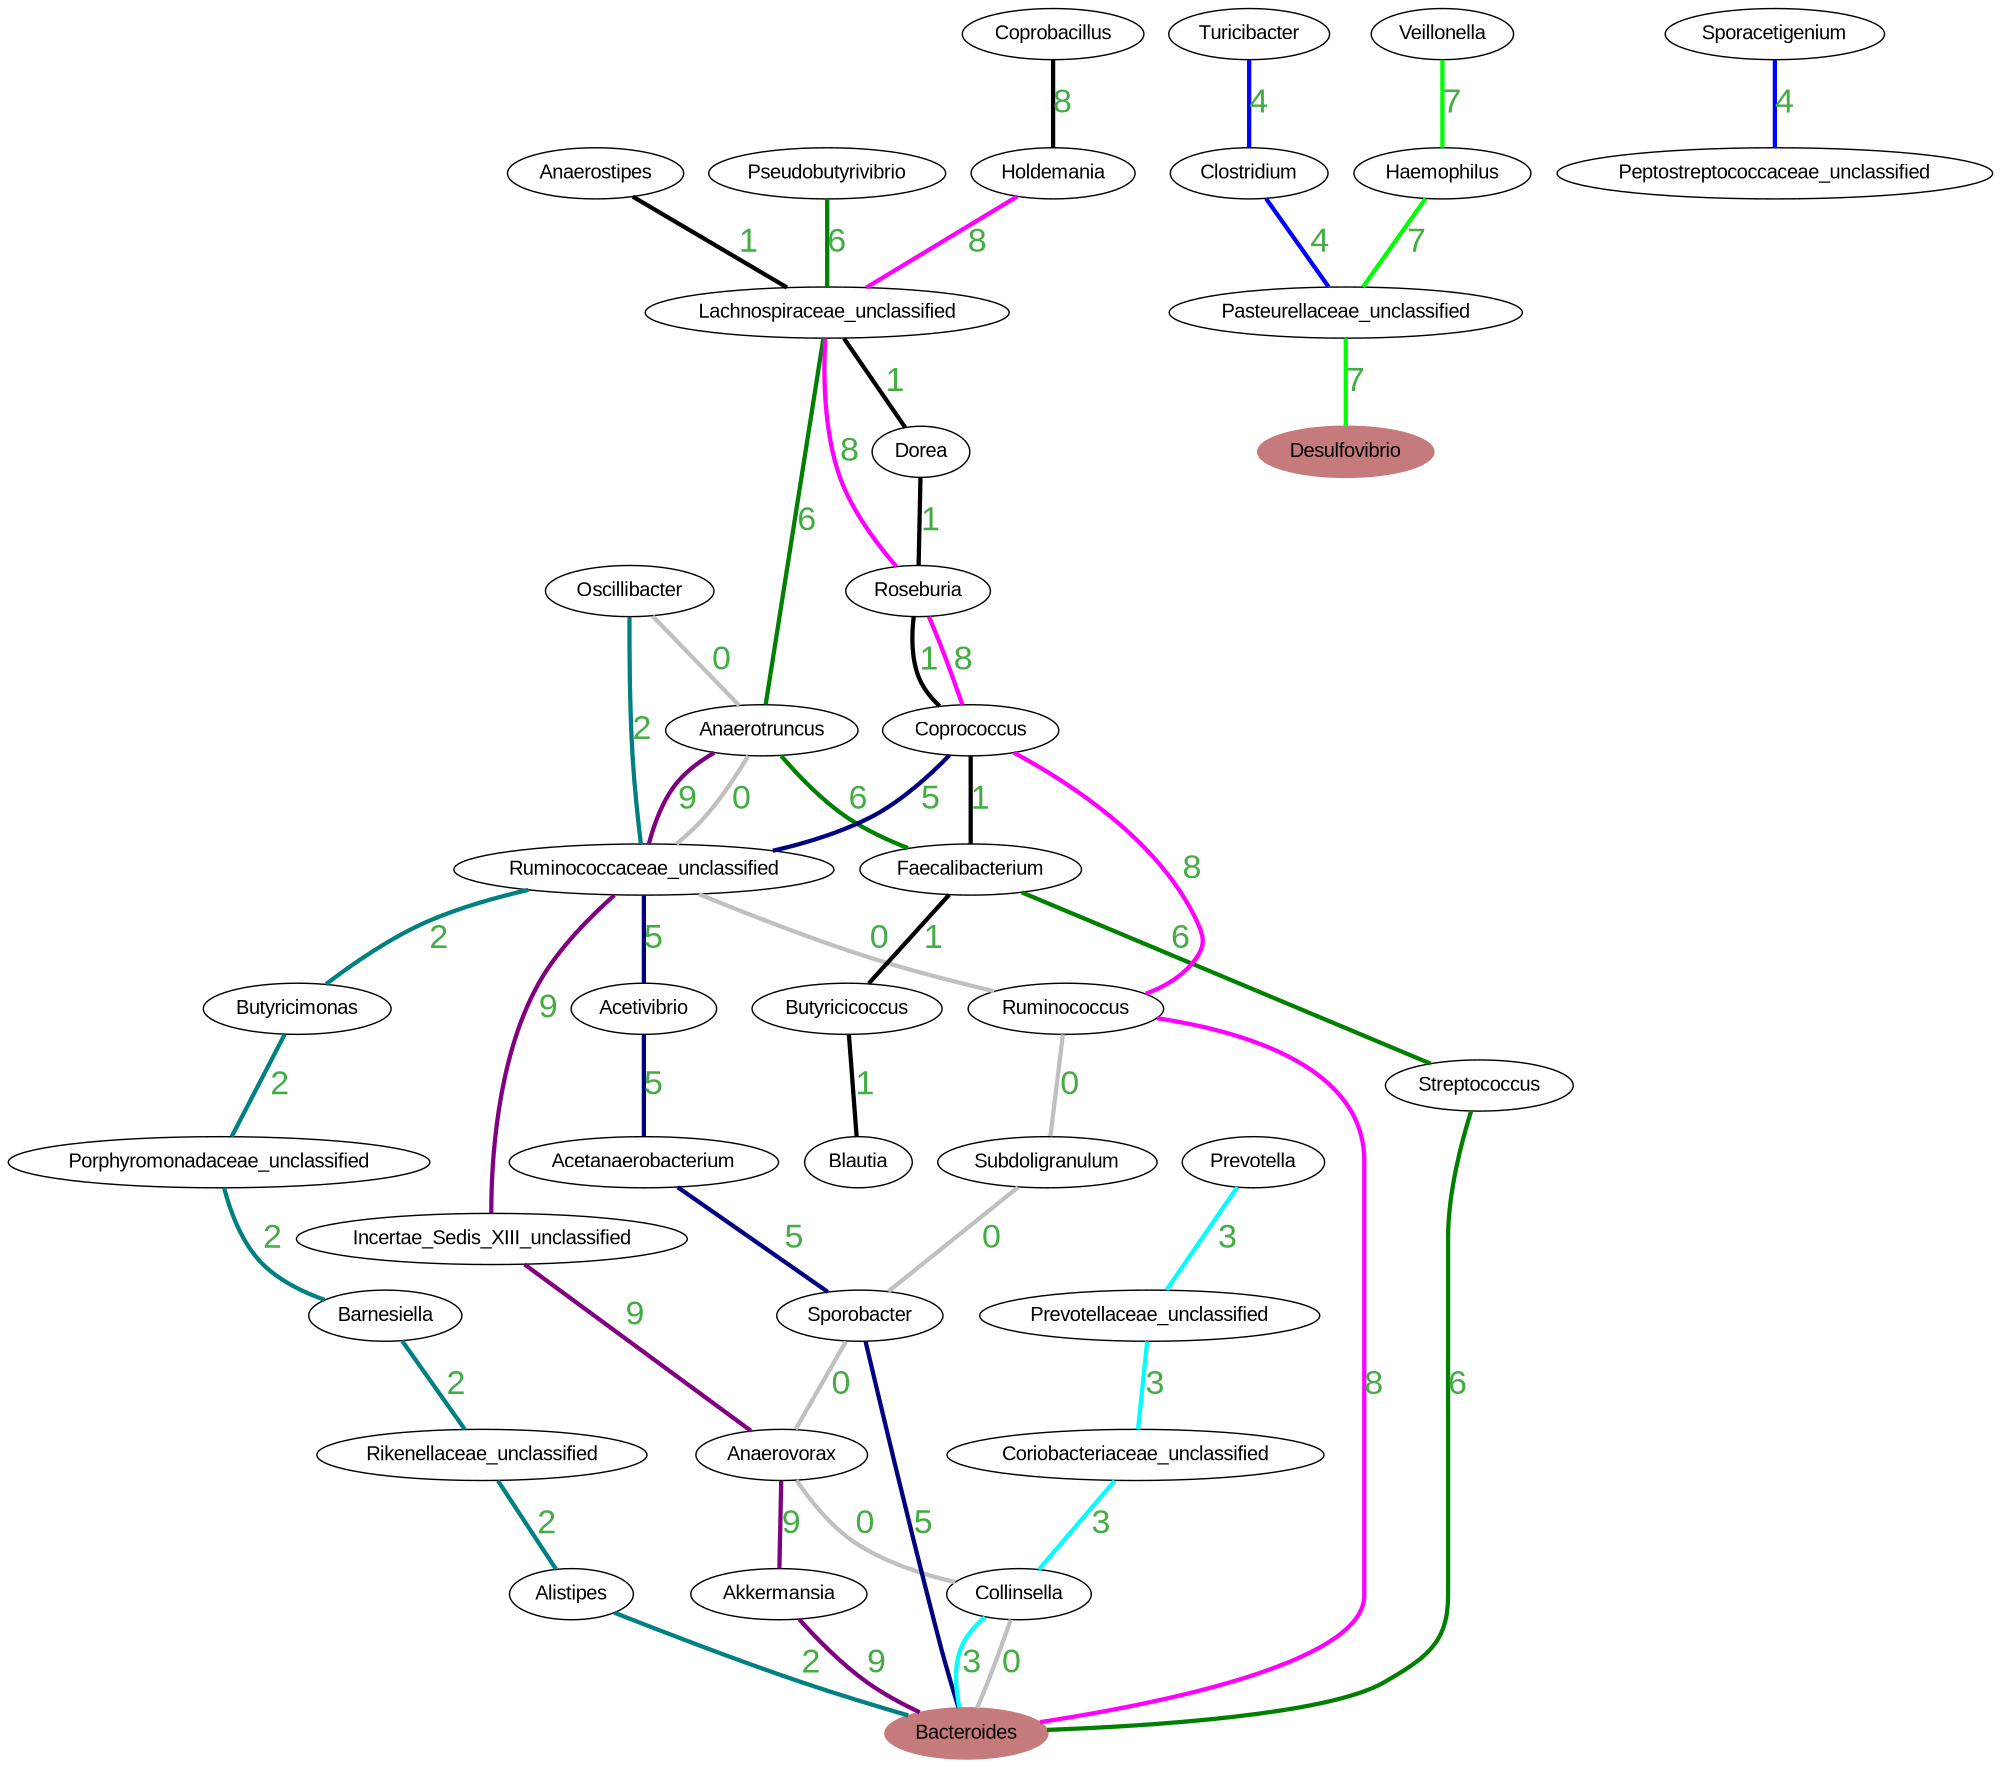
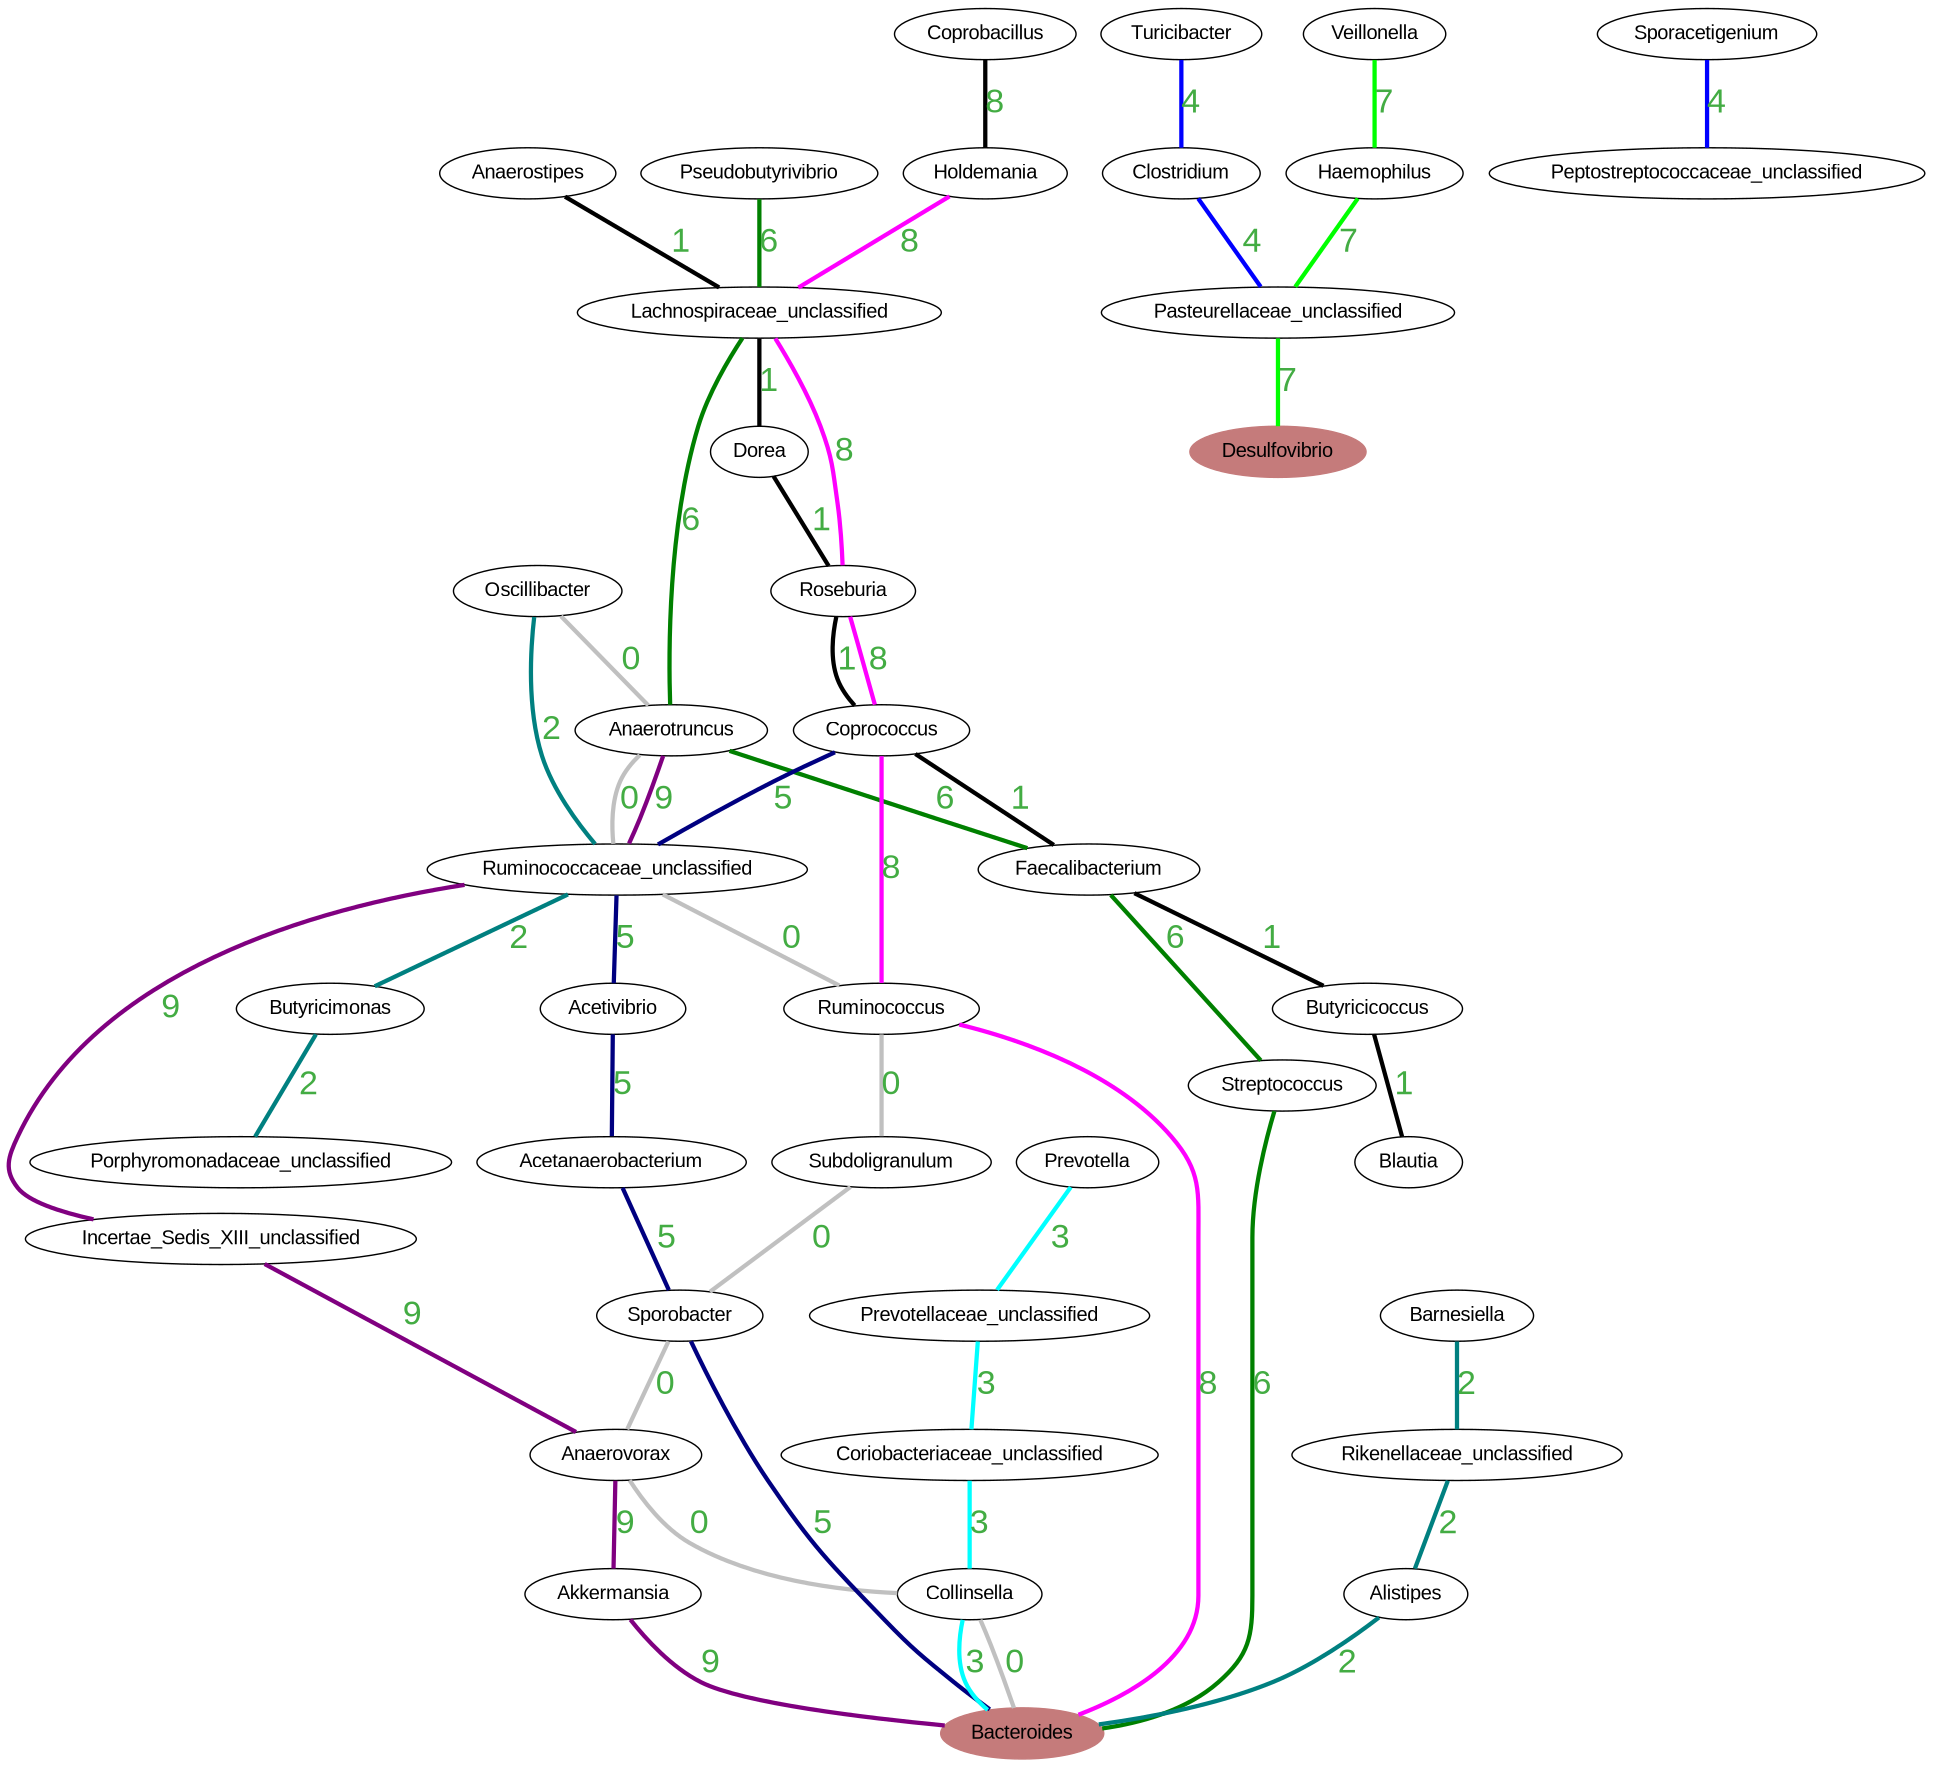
edge "Porphyromonadaceae_unclassified" -- "Barnesiella": removed, label "2"
